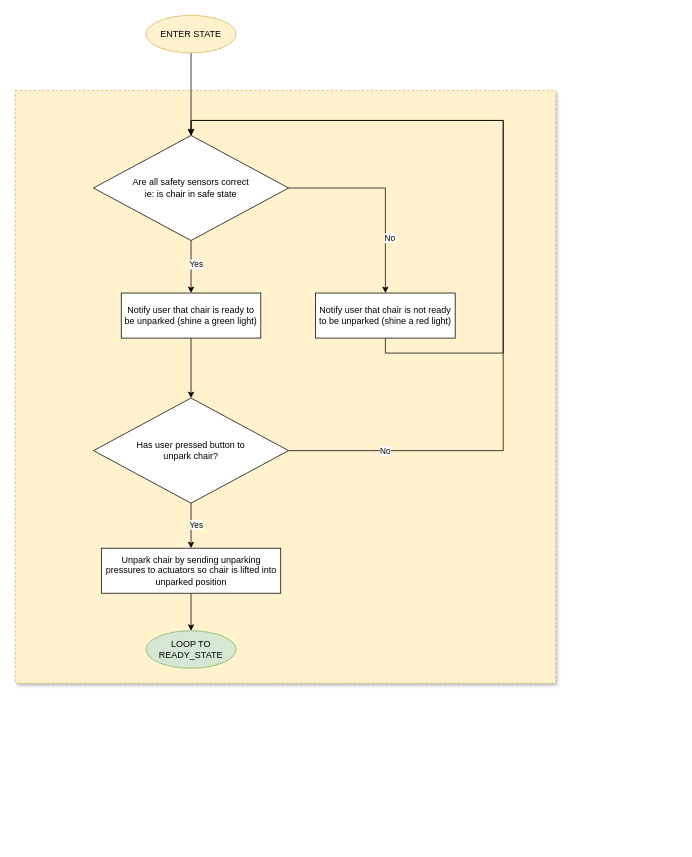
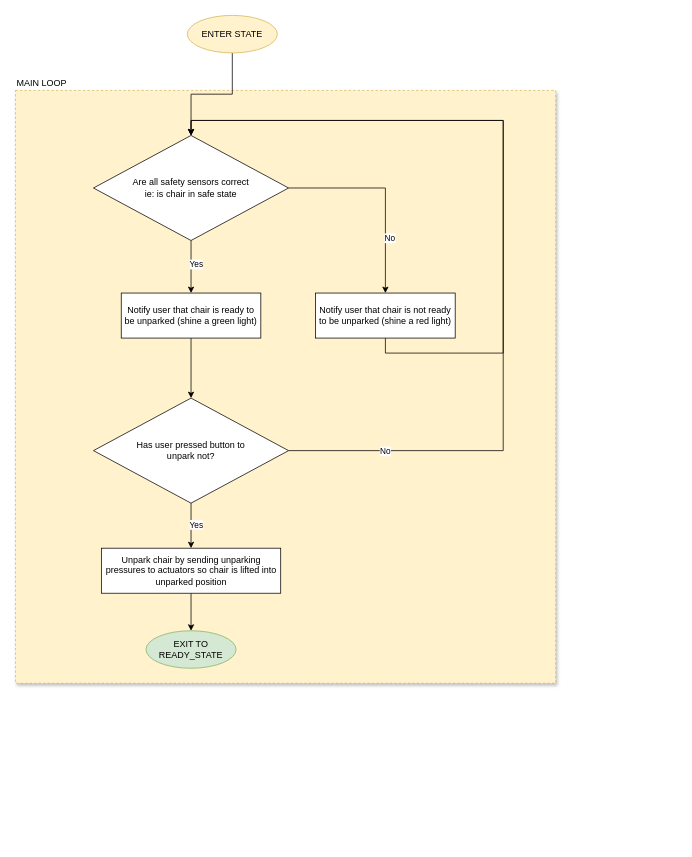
node "ENTER STATE": moved (191, 34) -> (232, 34)
node "MAIN LOOP": added
node "Has user pressed button to unpark chair?": label "Has user pressed button to unpark chair?" -> "Has user pressed button to unpark not?"
node "LOOP TO READY_STATE": label "LOOP TO READY_STATE" -> "EXIT TO READY_STATE"
